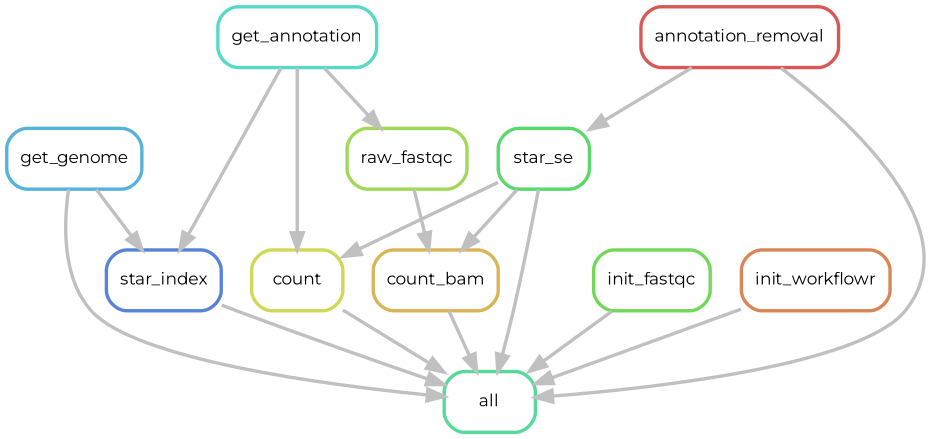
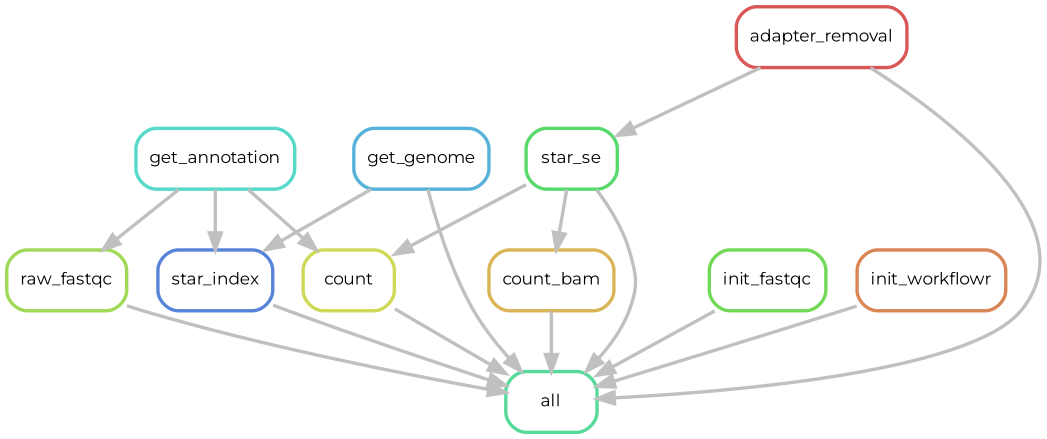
node "annotation_removal": label "annotation_removal" -> "adapter_removal"
edge "raw_fastqc" -> "count_bam": now "raw_fastqc" -> "all"
